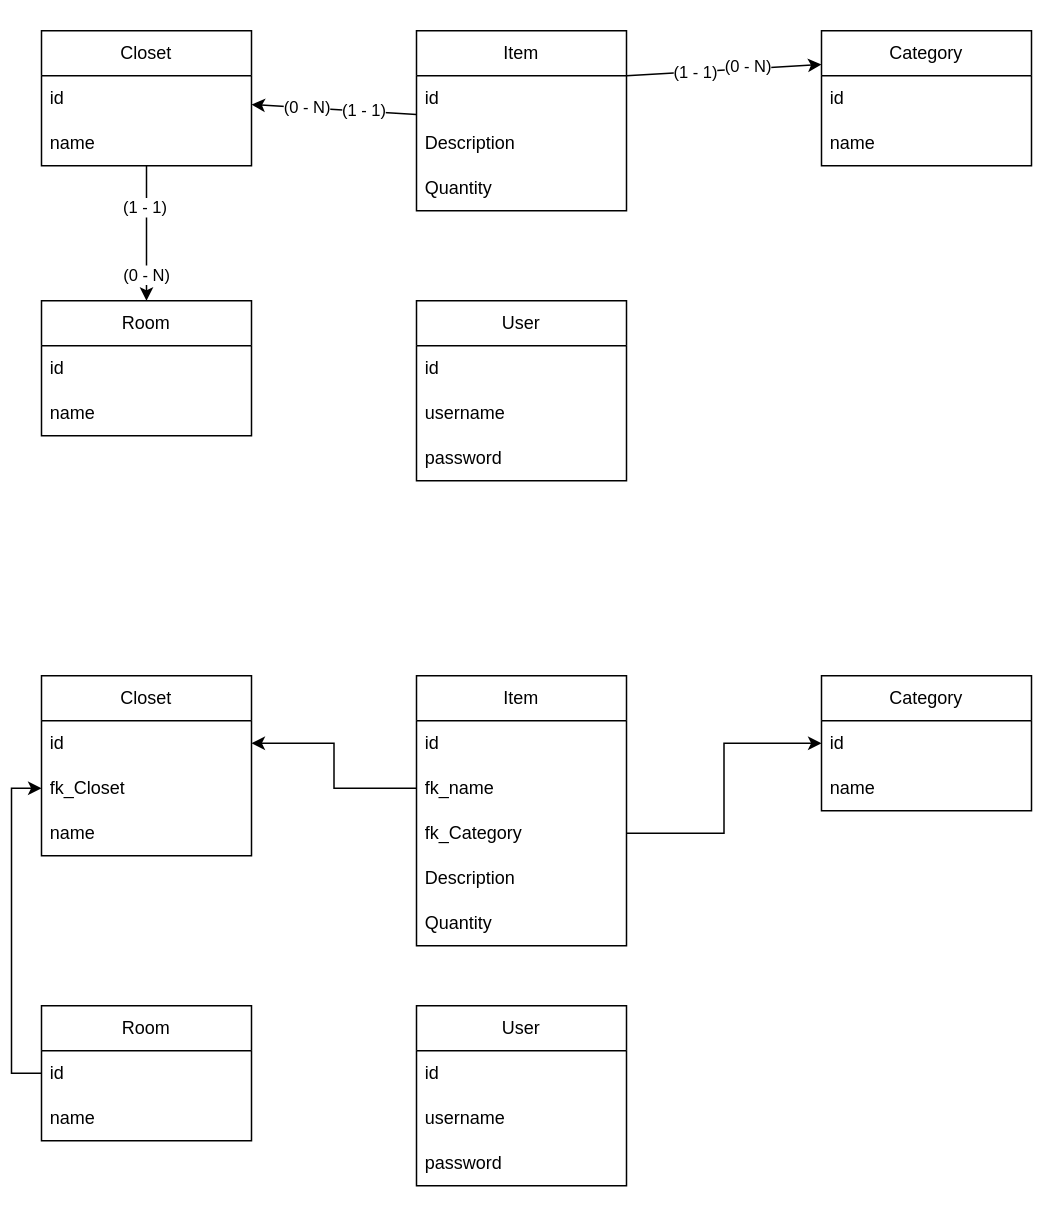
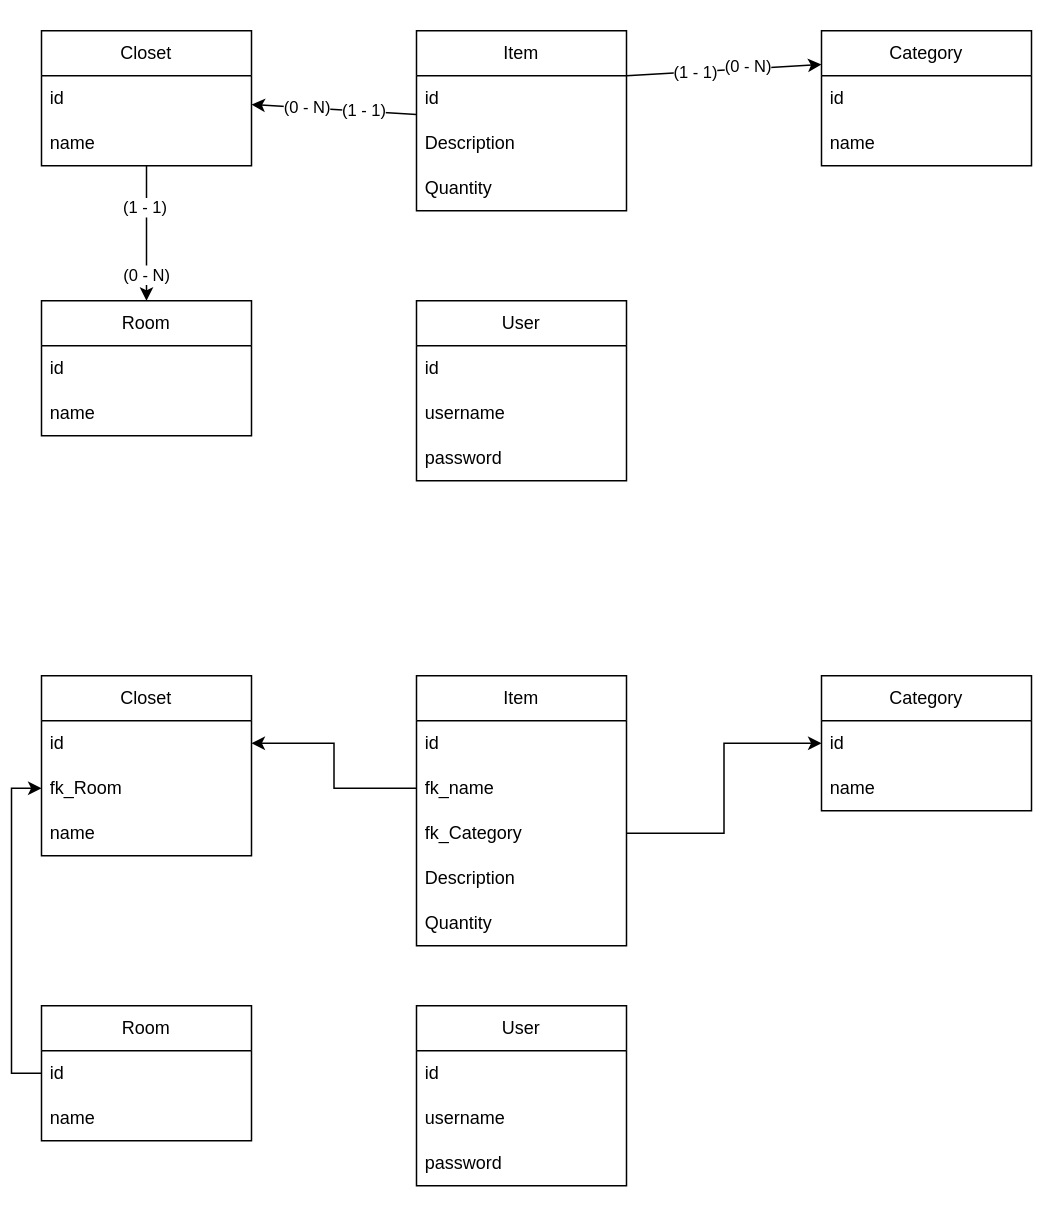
node "fk_Closet": label "fk_Closet" -> "fk_Room"
